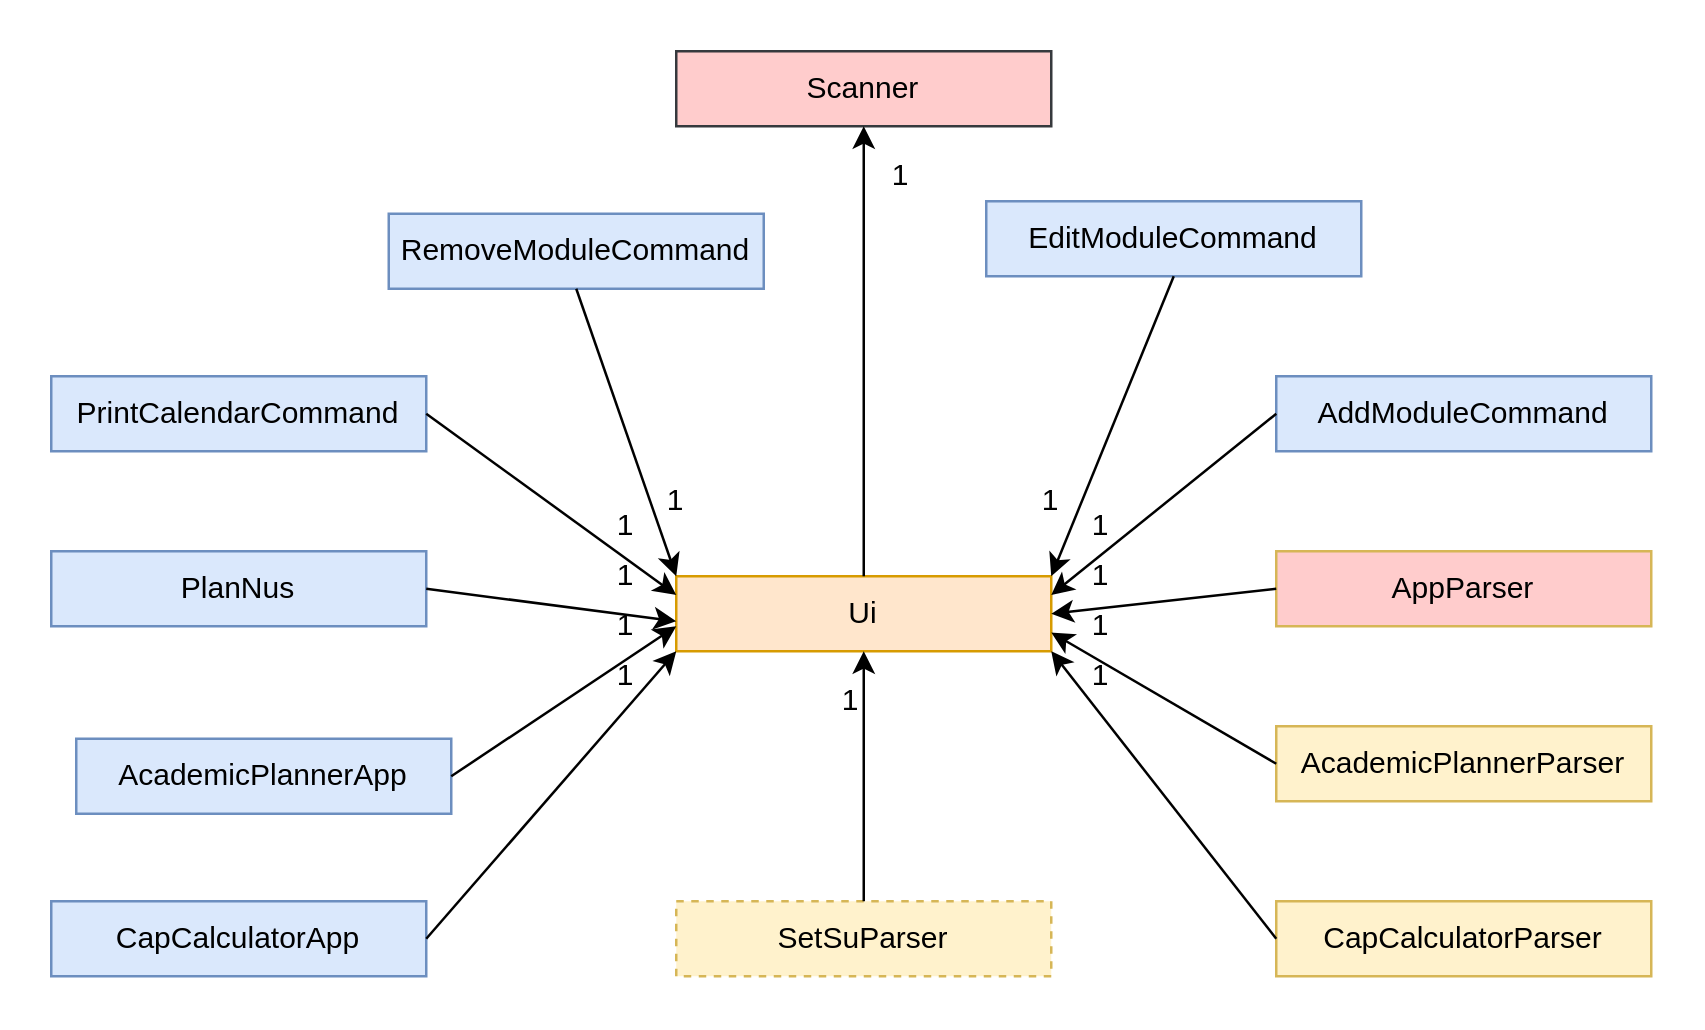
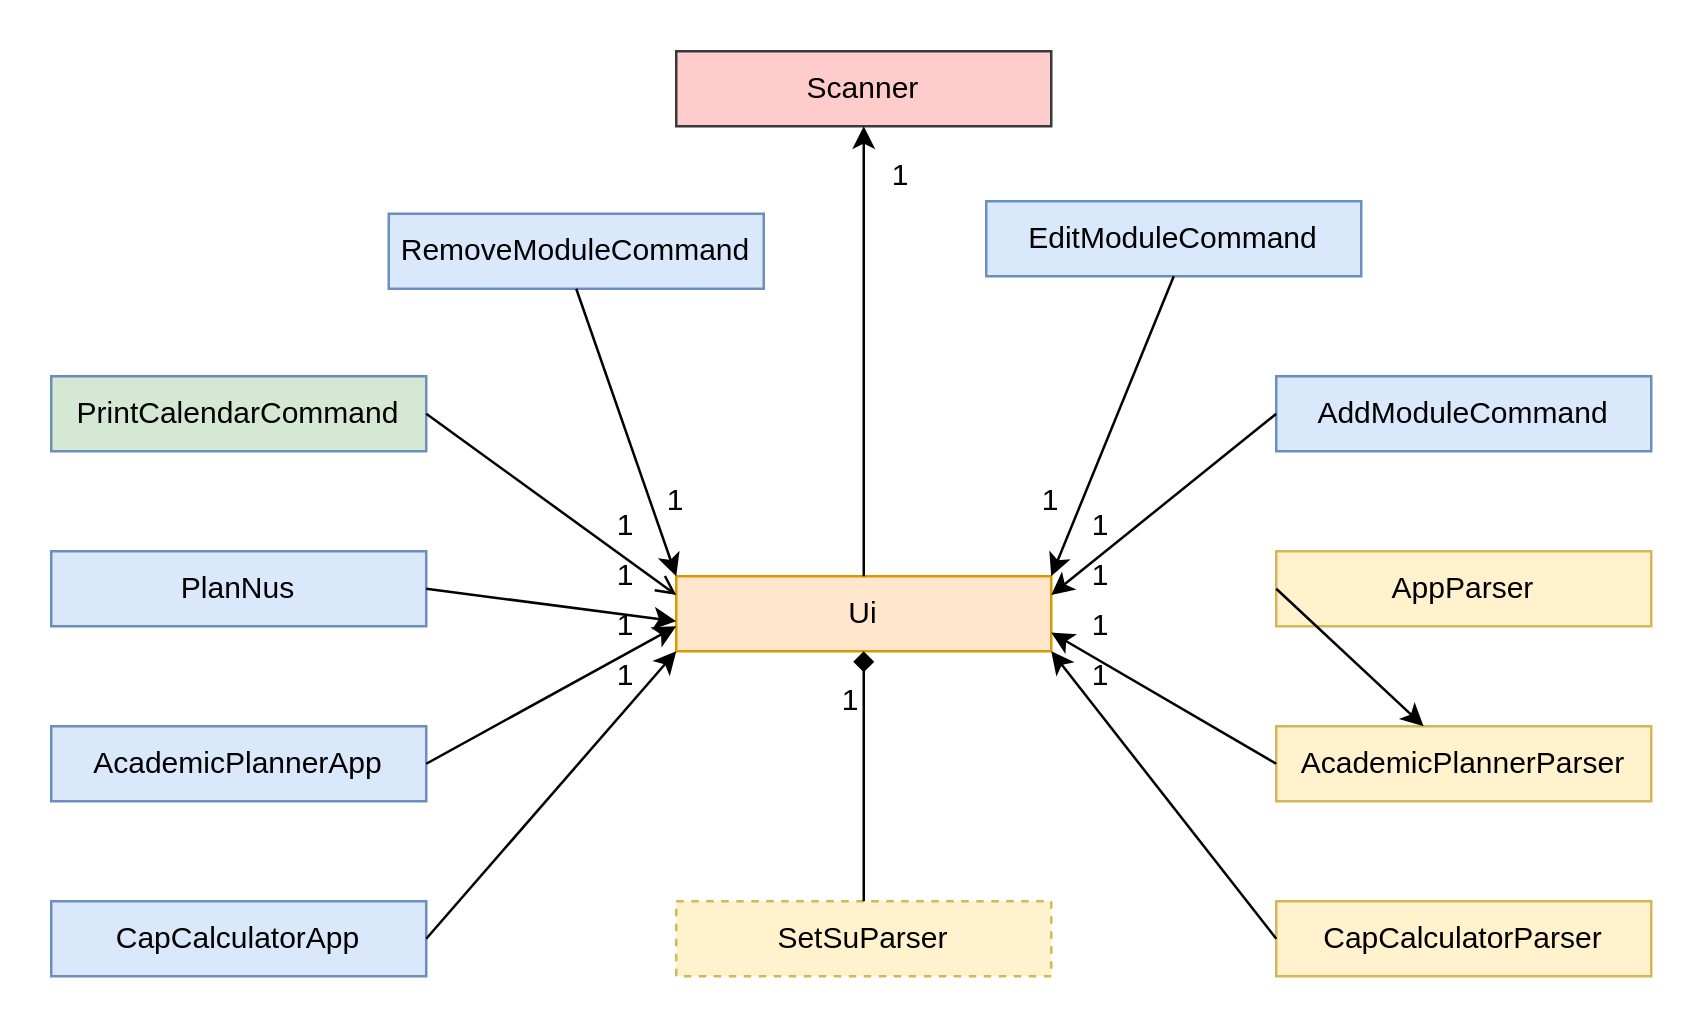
node "PrintCalendarCommand": fillcolor #dae8fc -> #d5e8d4
edge "PrintCalendarCommand" -> "Ui": arrowhead classic -> open
node "AppParser": fillcolor #ffcccc -> #fff2cc
edge "AppParser" -> "Ui": now "AppParser" -> "AcademicPlannerParser"
edge "SetSuParser" -> "Ui": arrowhead classic -> diamond
node "AcademicPlannerApp": moved (264, 776) -> (239, 764)
